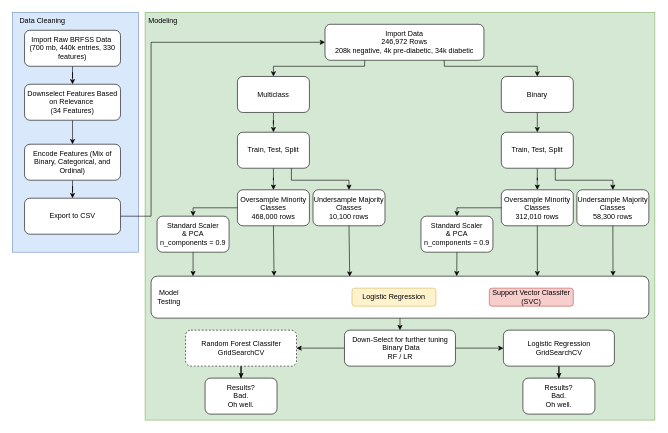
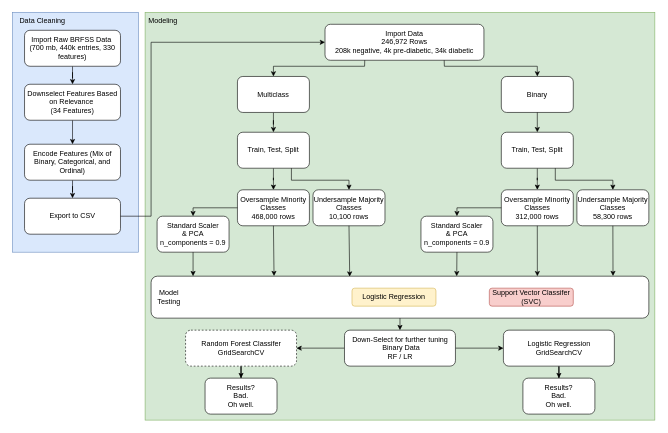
node "Oversample Minority Classes312,010 rows": label "Oversample Minority Classes312,010 rows" -> "Oversample Minority Classes312,000 rows"
